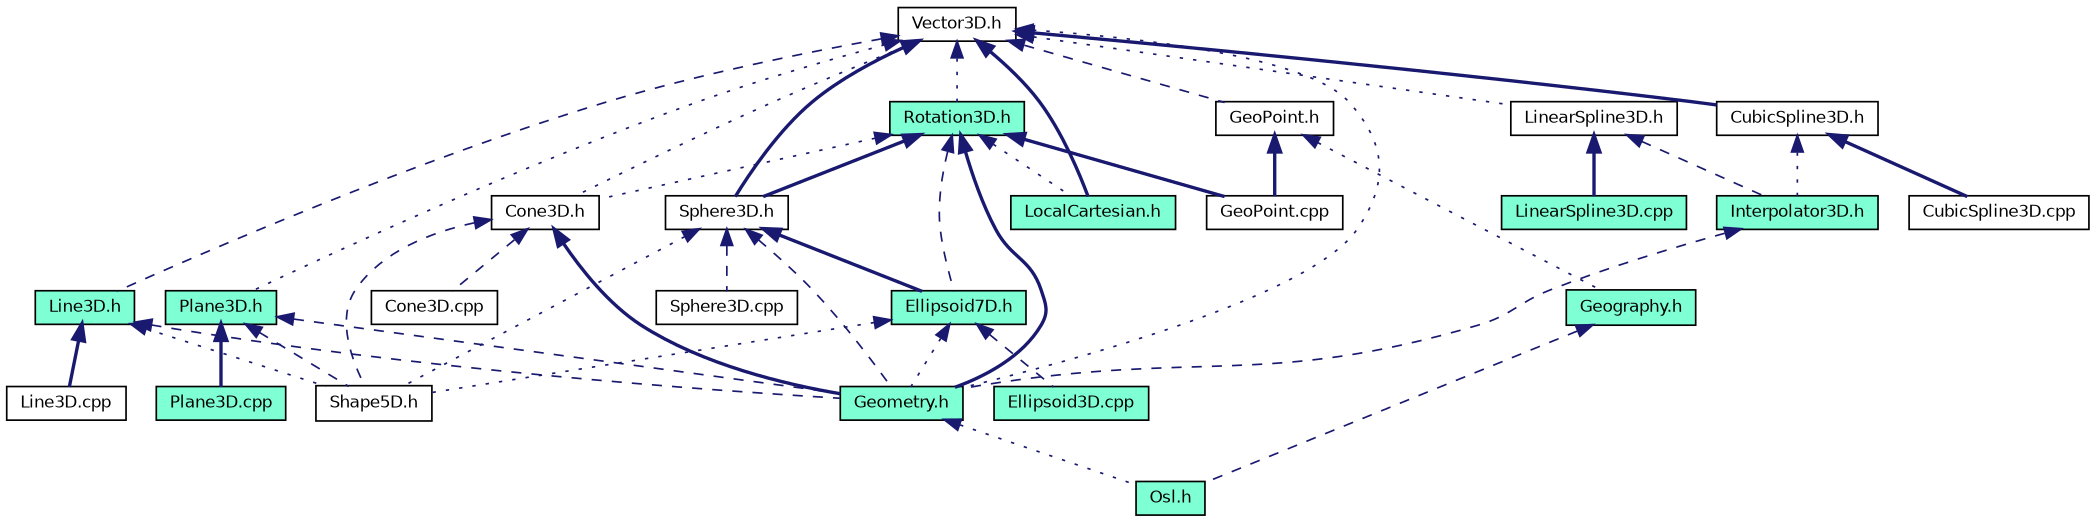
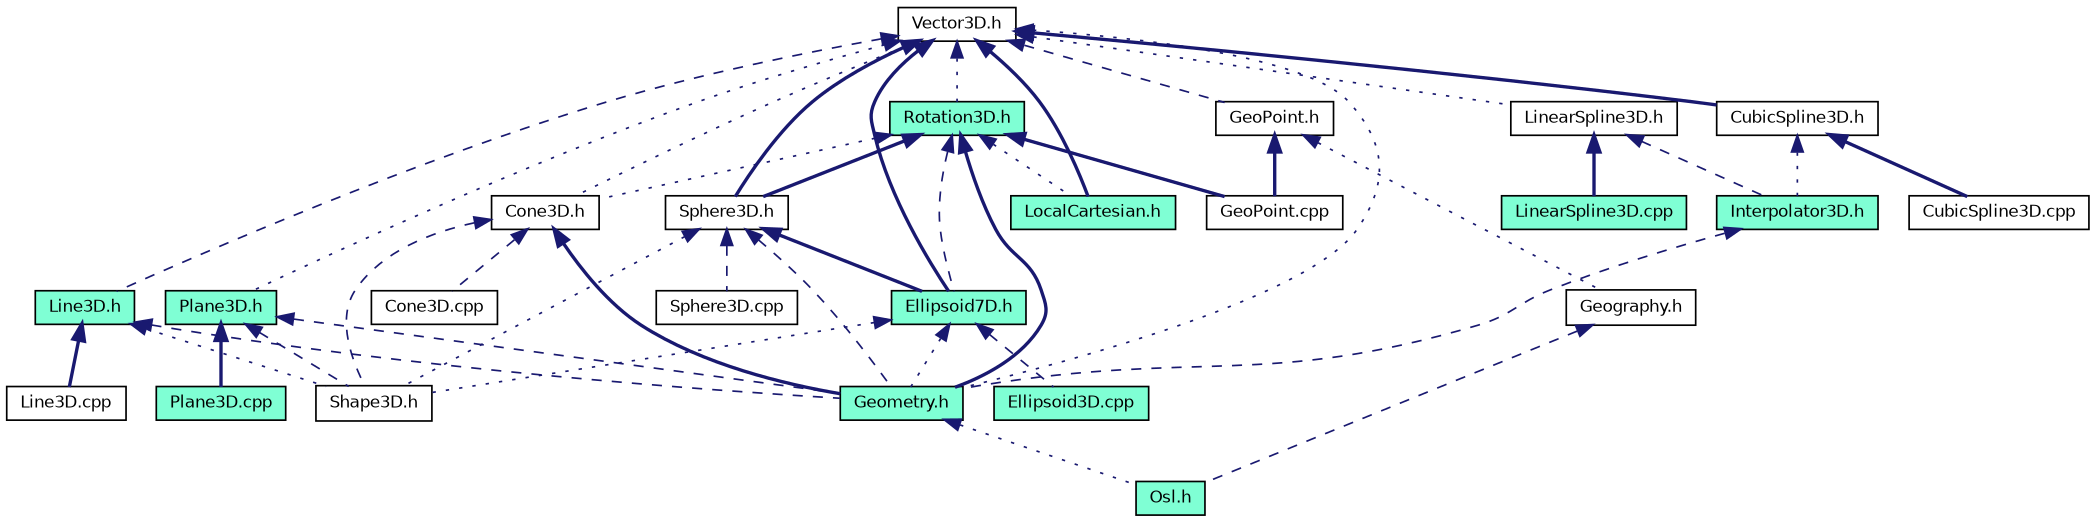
edge "Ellipsoid7D.h" -> "Vector3D.h": added
node "Geography.h": fillcolor aquamarine -> white
node "Shape5D.h": label "Shape5D.h" -> "Shape3D.h"
